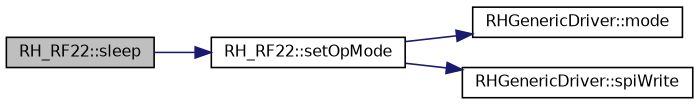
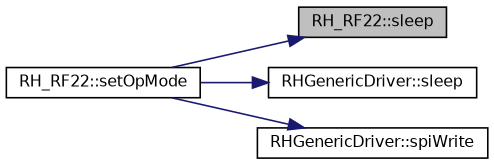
node "RHGenericDriver::mode": label "RHGenericDriver::mode" -> "RHGenericDriver::sleep"
edge "RH_RF22::sleep" -> "RH_RF22::setOpMode": reversed
